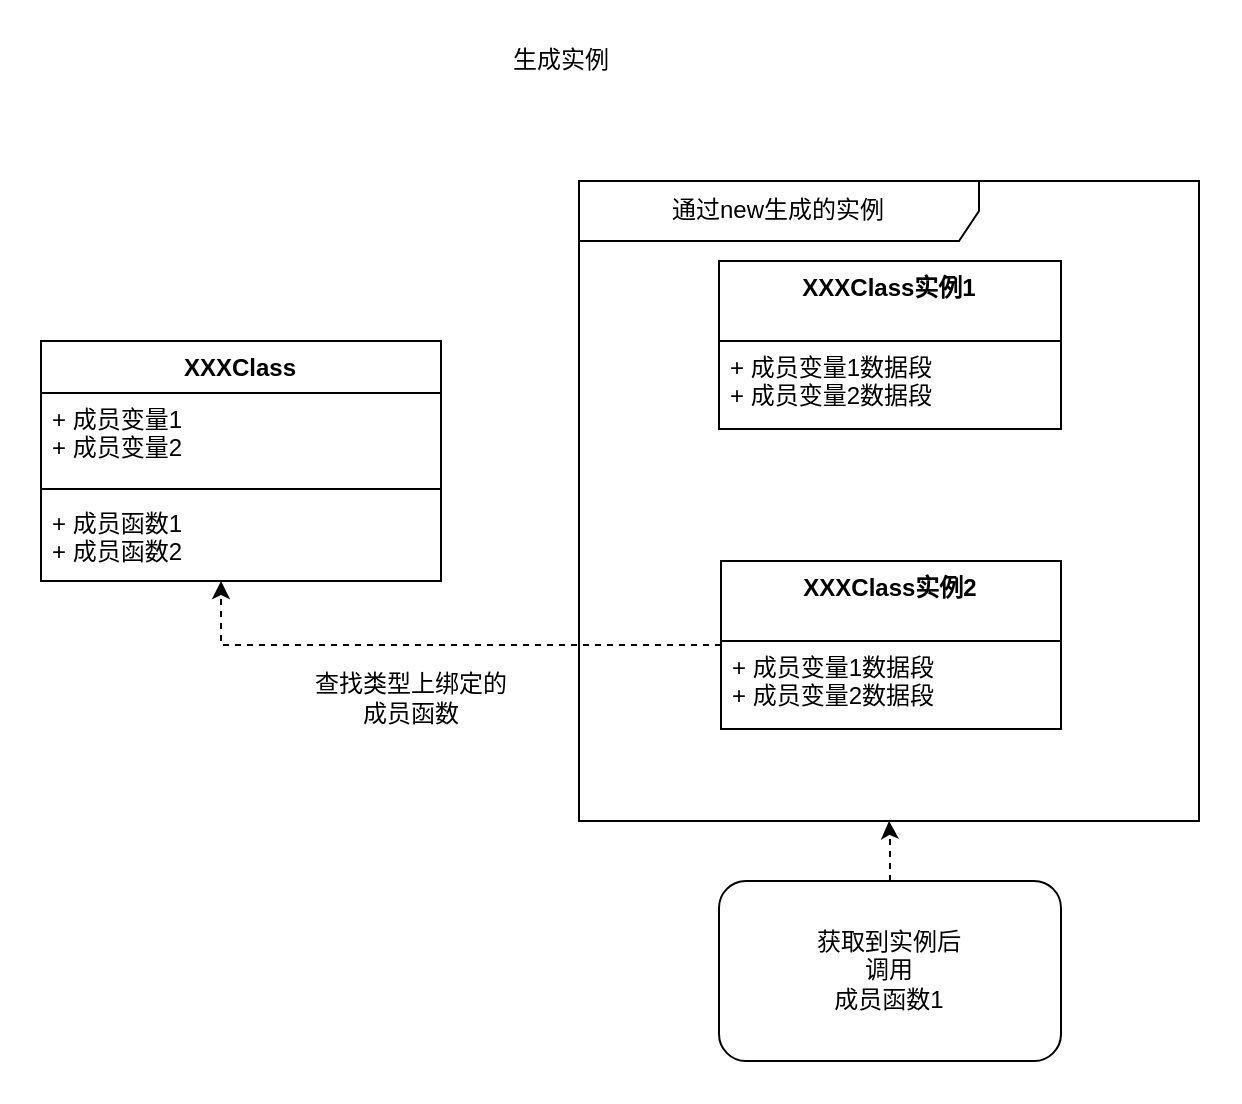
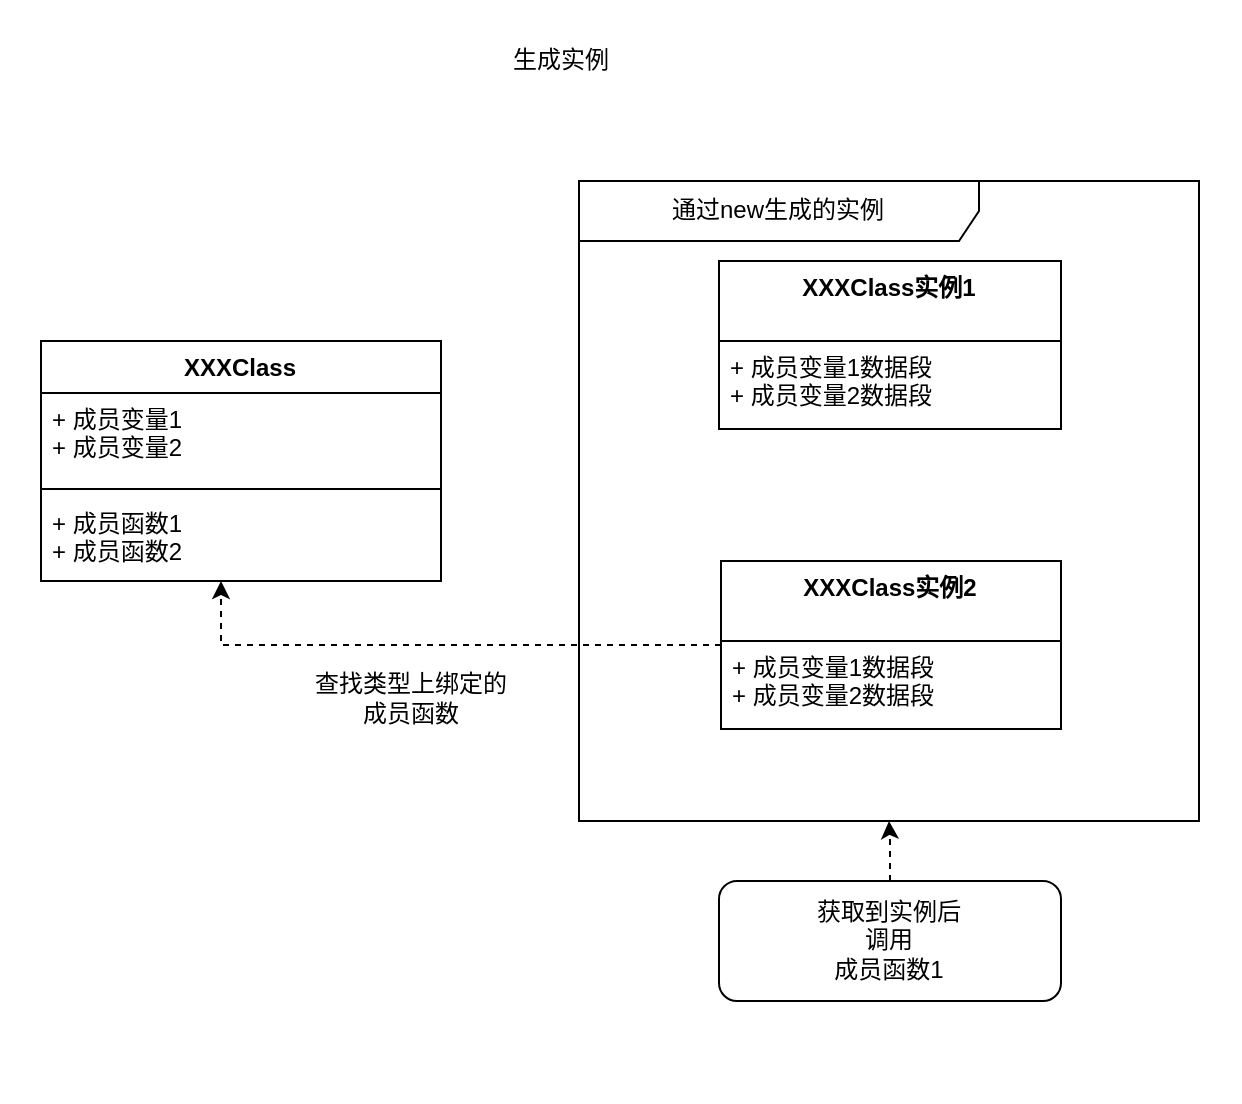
node "获取到实例后 调用 成员函数1": size 342x180 -> 342x120
